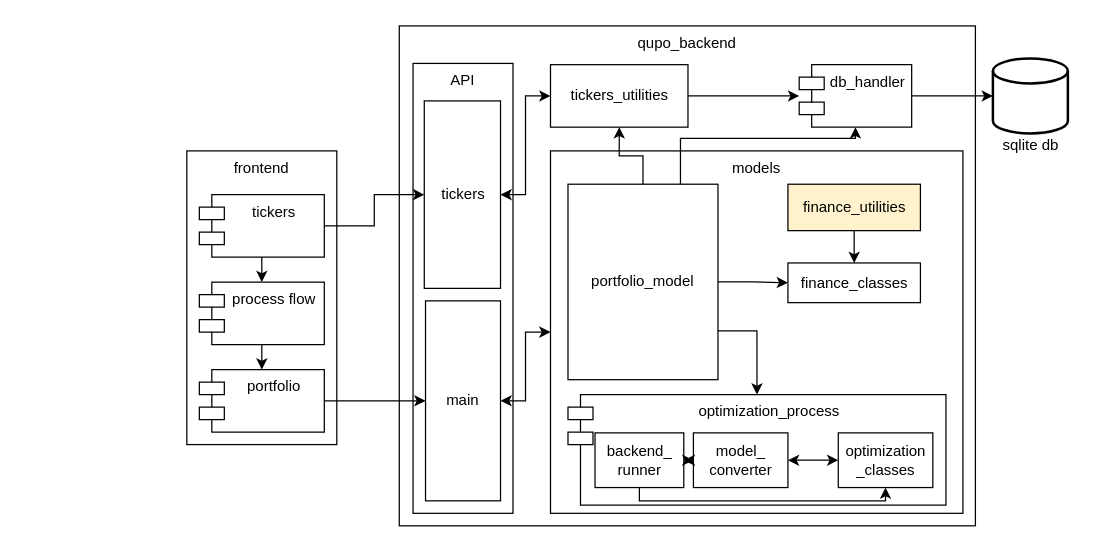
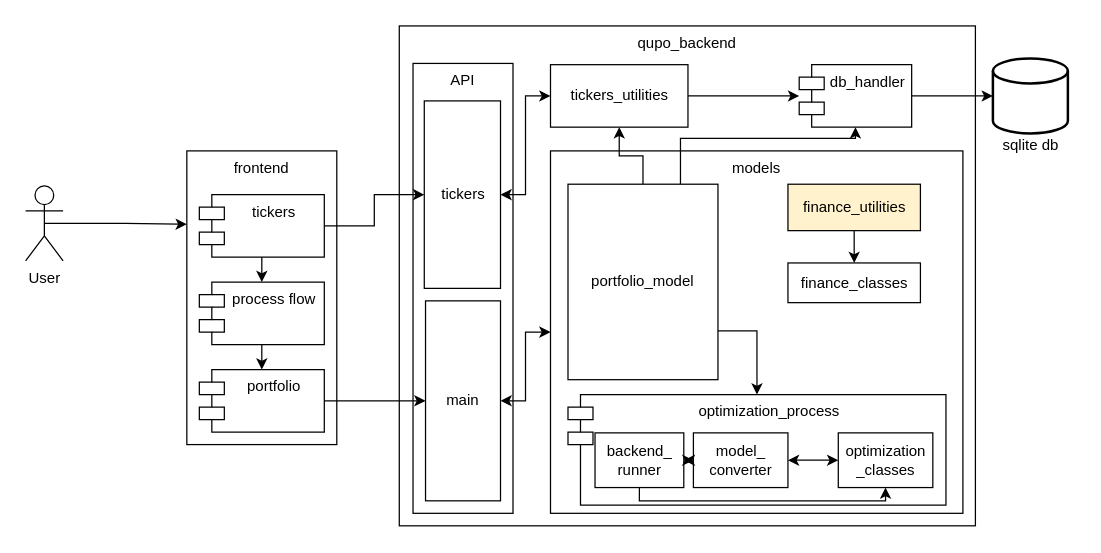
node "User": added
edge "User" -> "frontend": added
edge "portfolio_model" -> "finance_classes": removed
